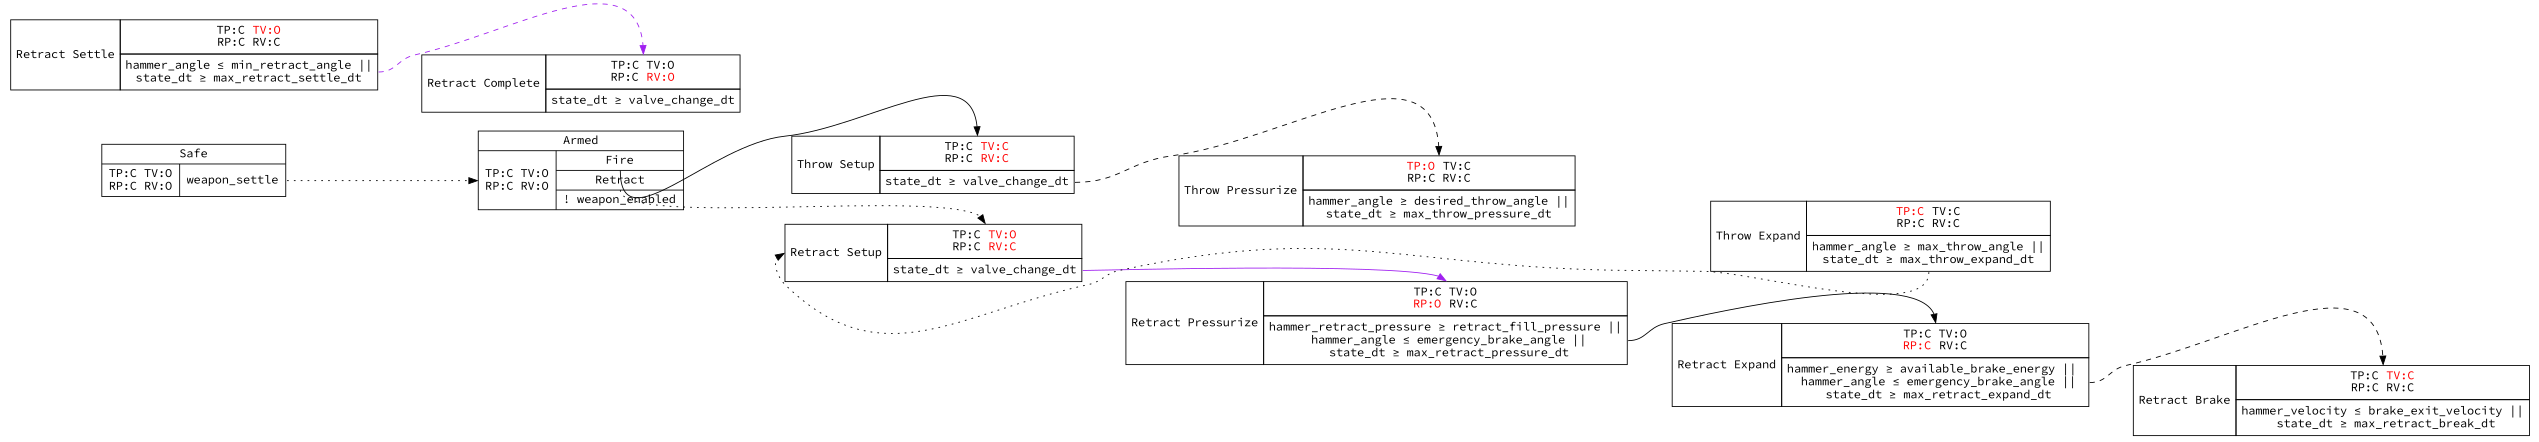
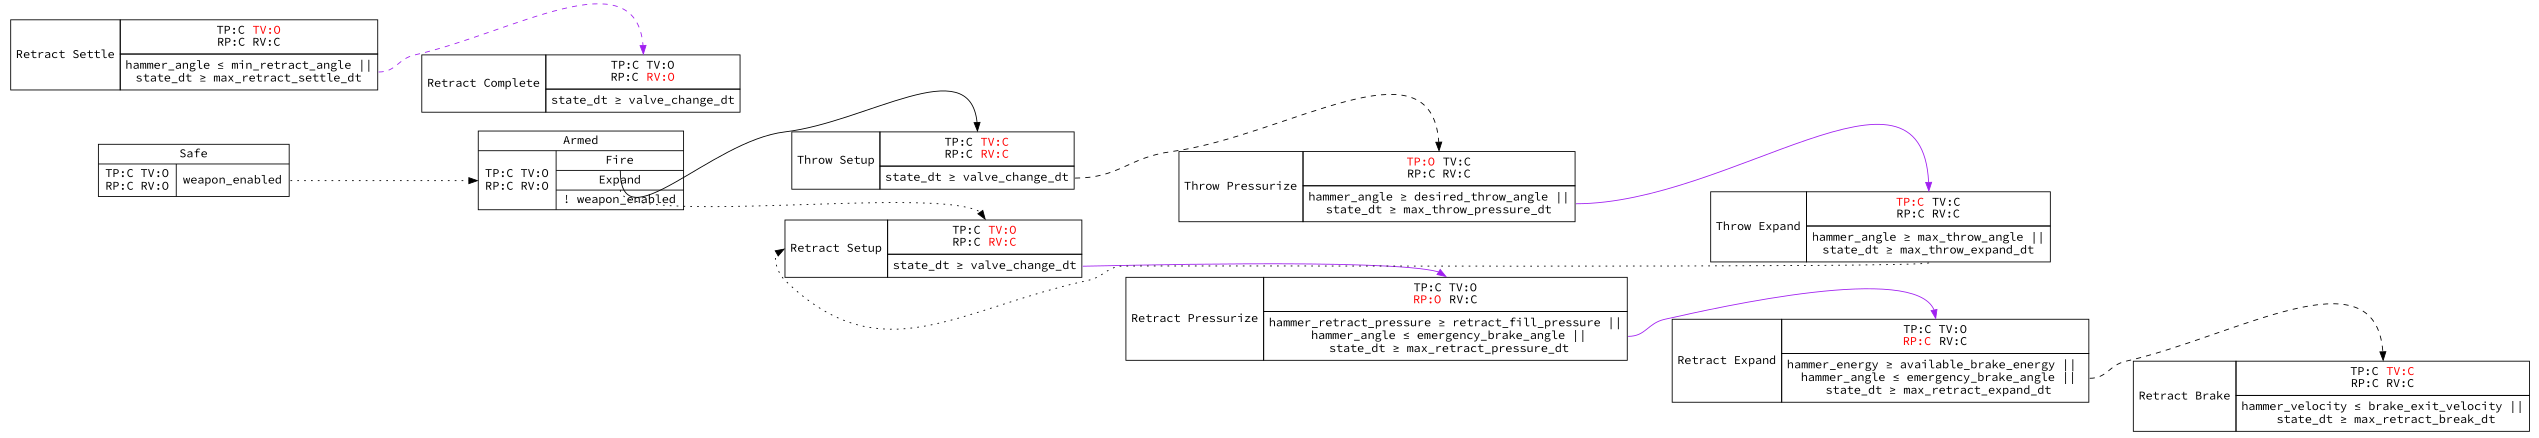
edge "Throw Pressurize" -> "Throw Expand": added
node "Safe": text "weapon_settle" -> "weapon_enabled"
node "Armed": text "Retract" -> "Expand"
edge "Retract Pressurize" -> "Retract Expand": color black -> purple
